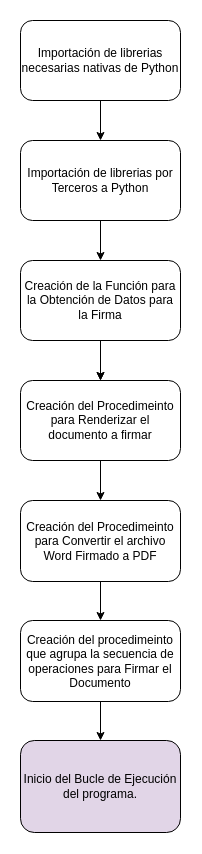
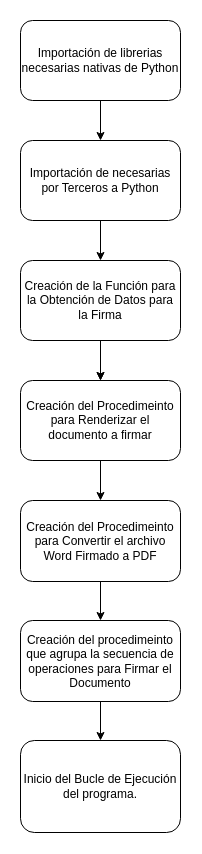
node "Importación de librerias por Terceros a Python": label "Importación de librerias por Terceros a Python" -> "Importación de necesarias por Terceros a Python"
node "Inicio del Bucle de Ejecución del programa.": fillcolor #e1d5e7 -> #ffffff
